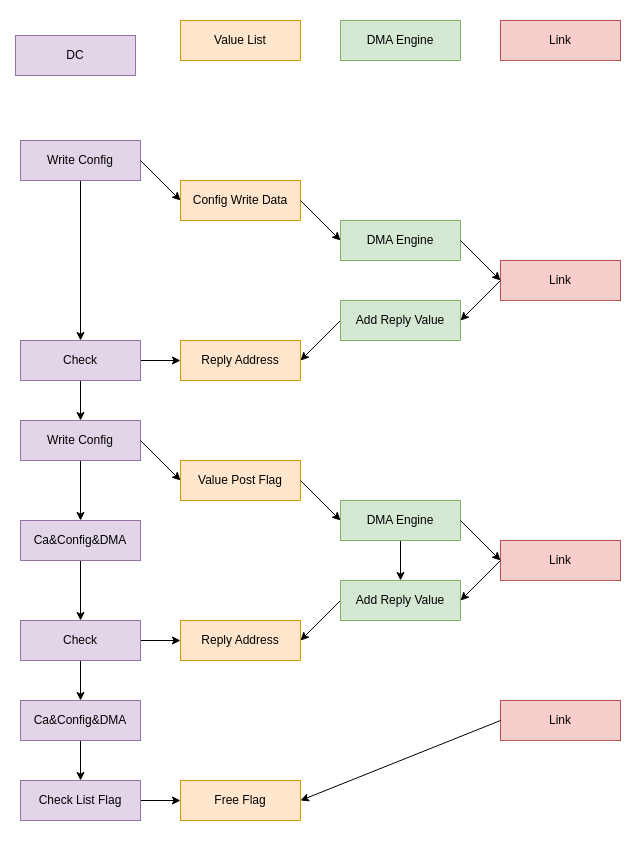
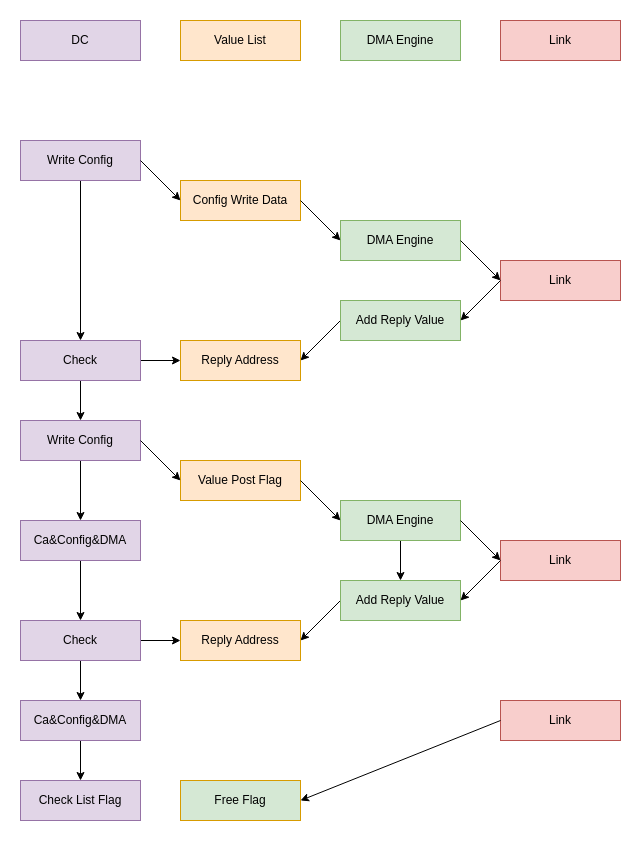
node "DC": moved (76, 56) -> (81, 41)
edge "Check List Flag" -> "Free Flag": removed
node "Free Flag": fillcolor #ffe6cc -> #d5e8d4
